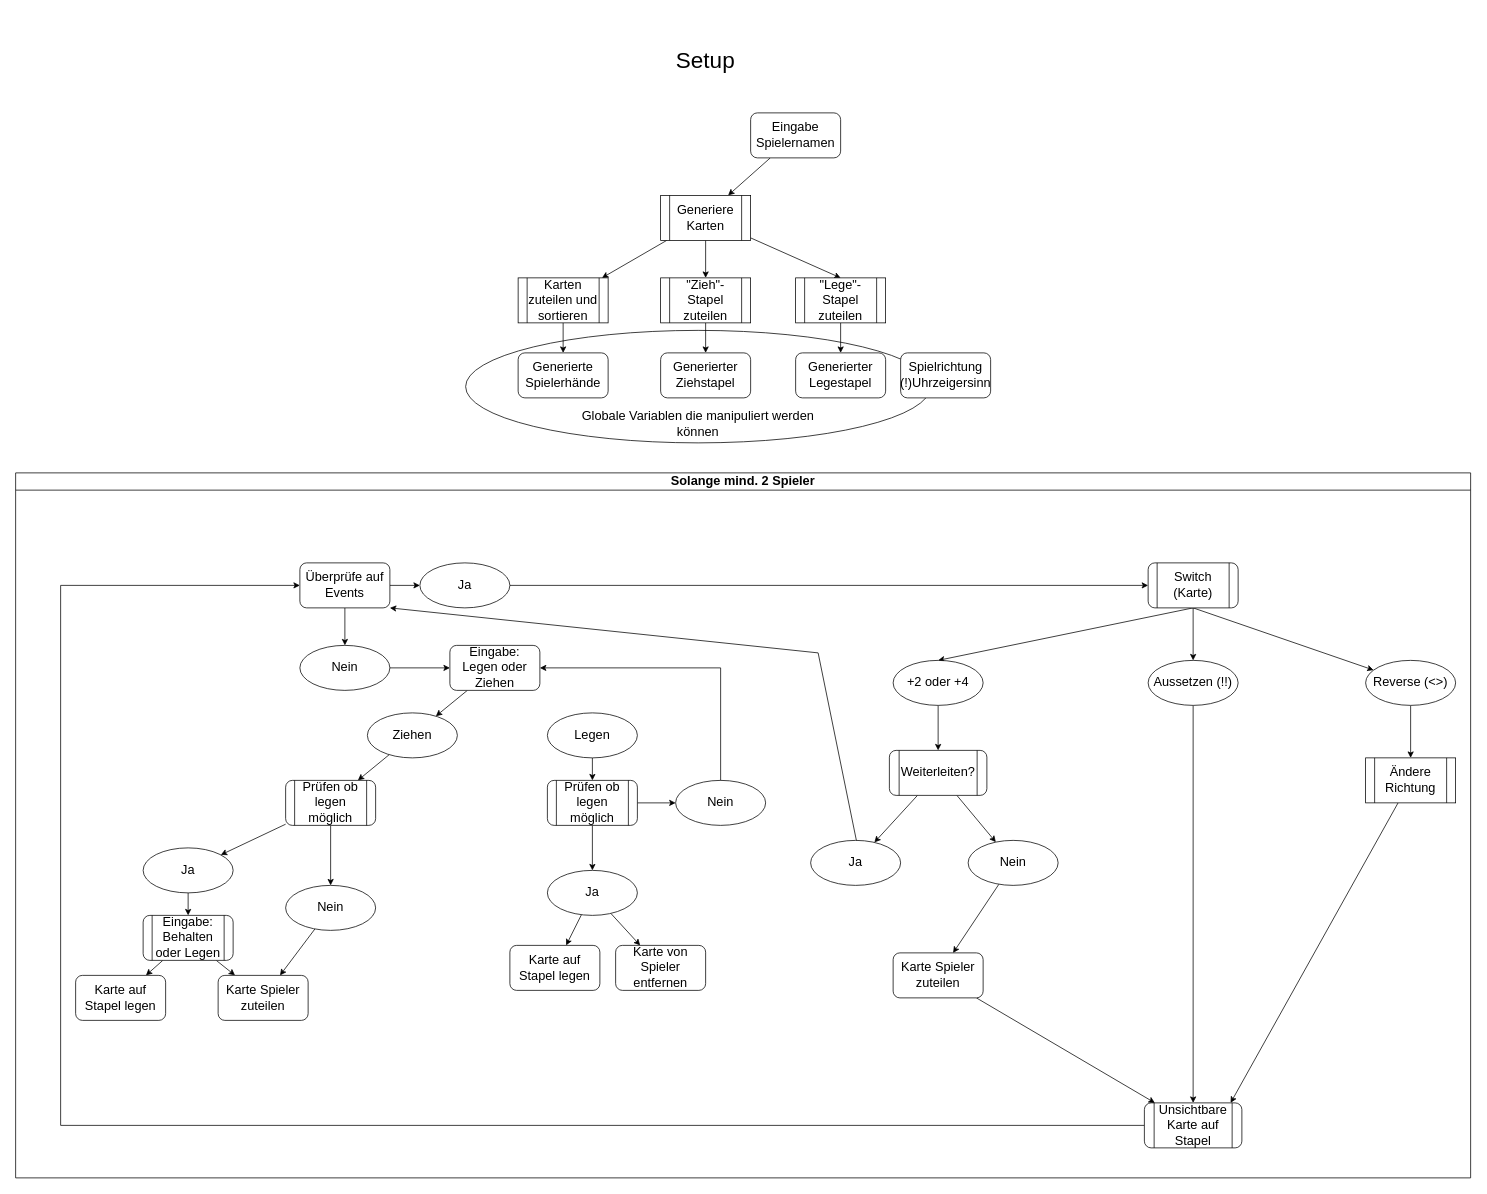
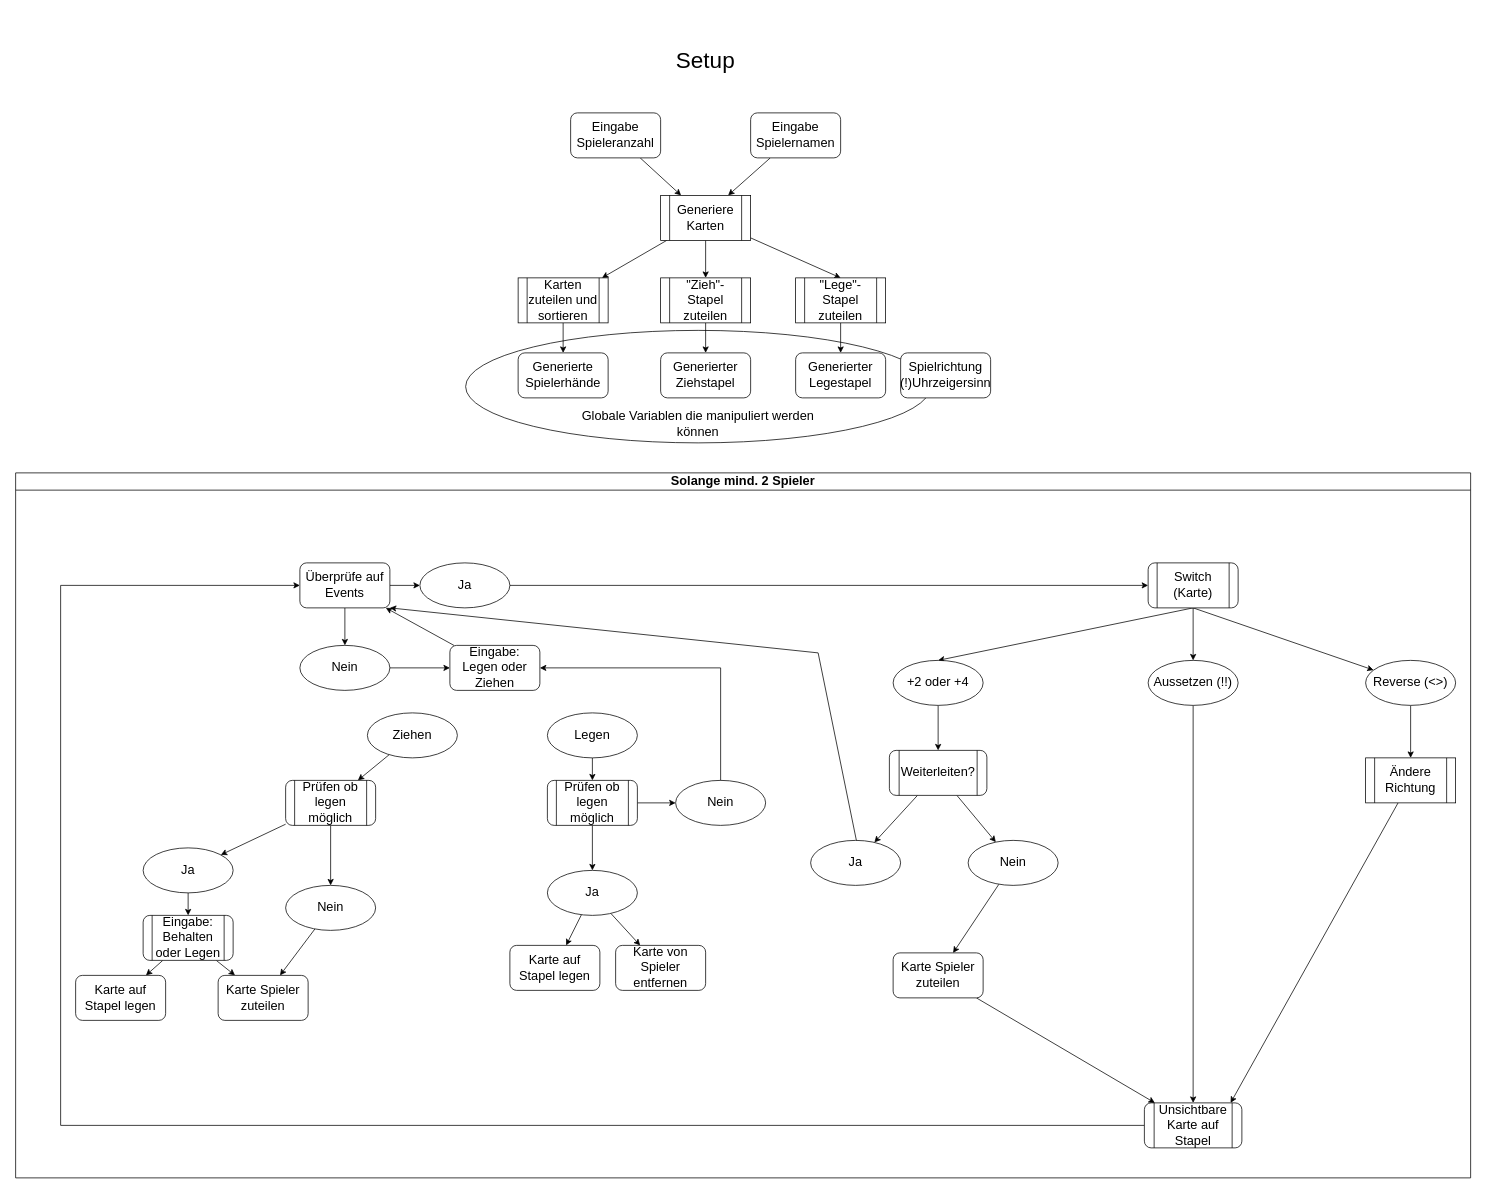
node "Eingabe Spieleranzahl": added
edge "Eingabe Spieleranzahl" -> "Generiere Karten": added
edge "Eingabe: Legen oder Ziehen" -> "Ziehen": now "Eingabe: Legen oder Ziehen" -> "Überprüfe auf Events"
